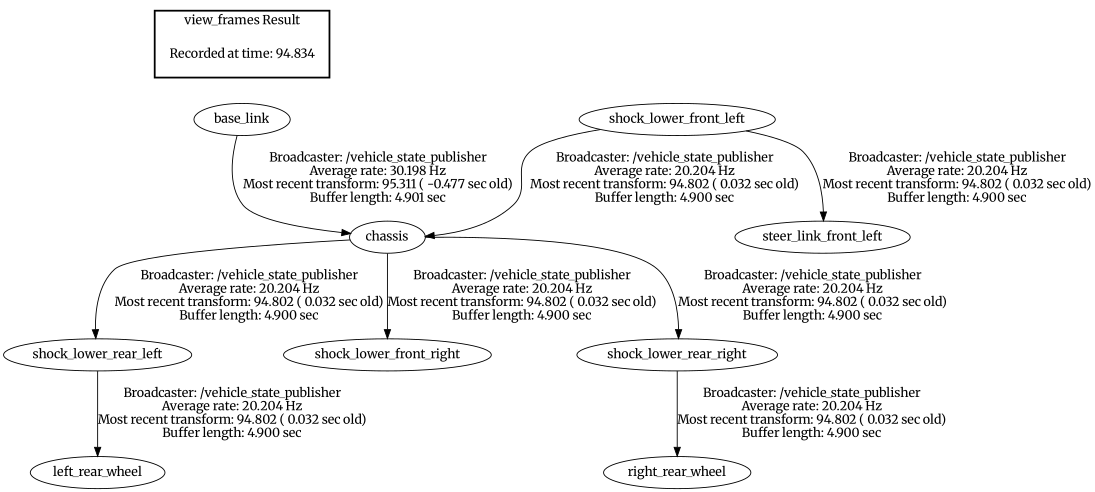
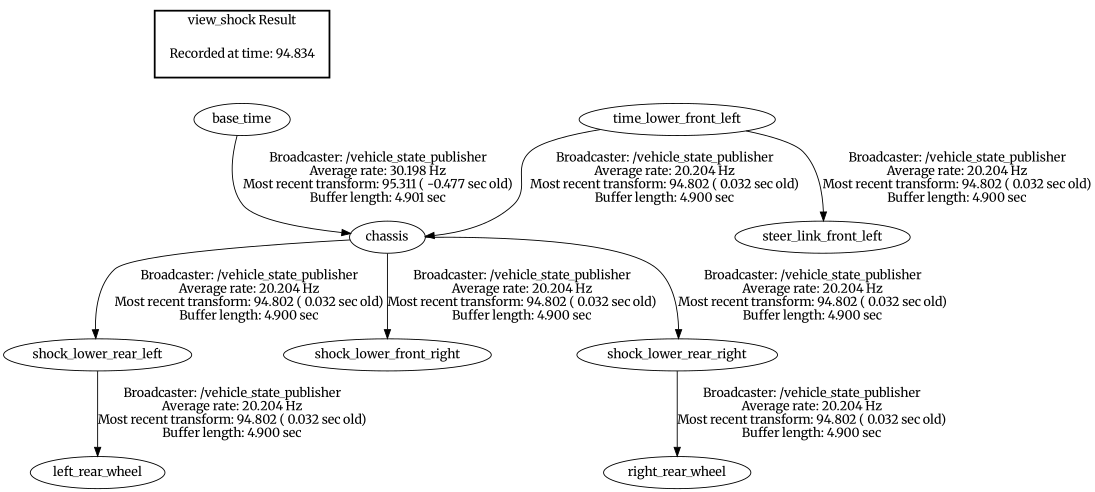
cluster "view_frames Result": label "view_frames Result" -> "view_shock Result"
node "base_link": label "base_link" -> "base_time"
node "shock_lower_front_left": label "shock_lower_front_left" -> "time_lower_front_left"
